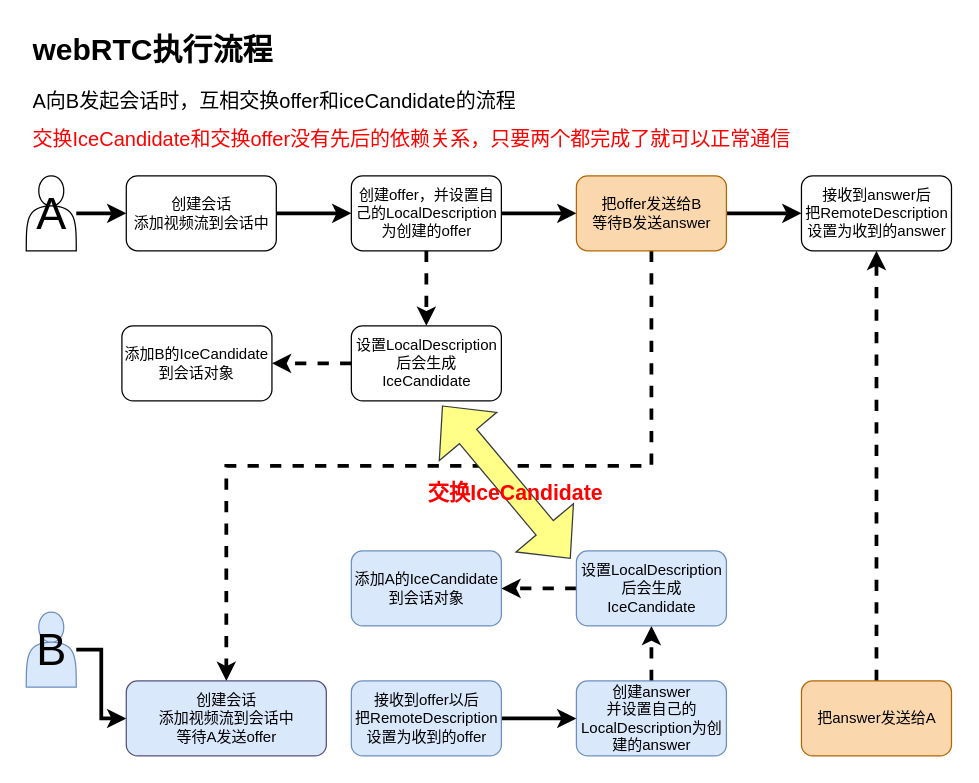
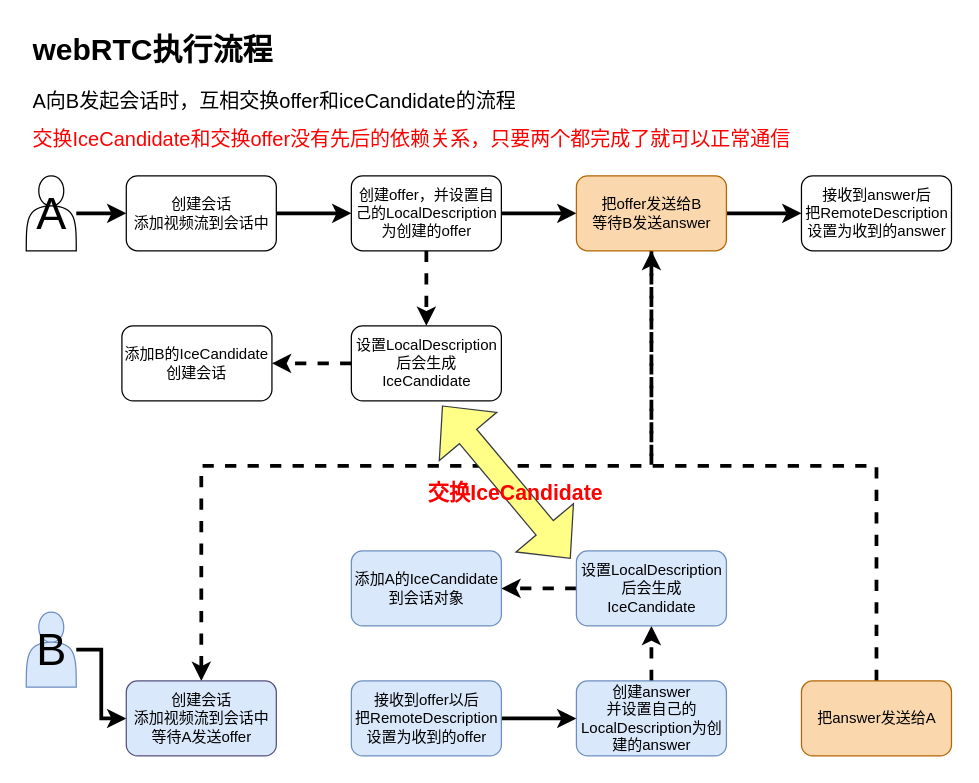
node "添加B的IceCandidate 到会话对象": label "添加B的IceCandidate 到会话对象" -> "添加B的IceCandidate 创建会话"
edge "把answer发送给A" -> "接收到answer后 把RemoteDescription设置为收到的answer": now "把answer发送给A" -> "把offer发送给B 等待B发送answer"
node "创建会话 添加视频流到会话中 等待A发送offer": size 200x75 -> 150x75
